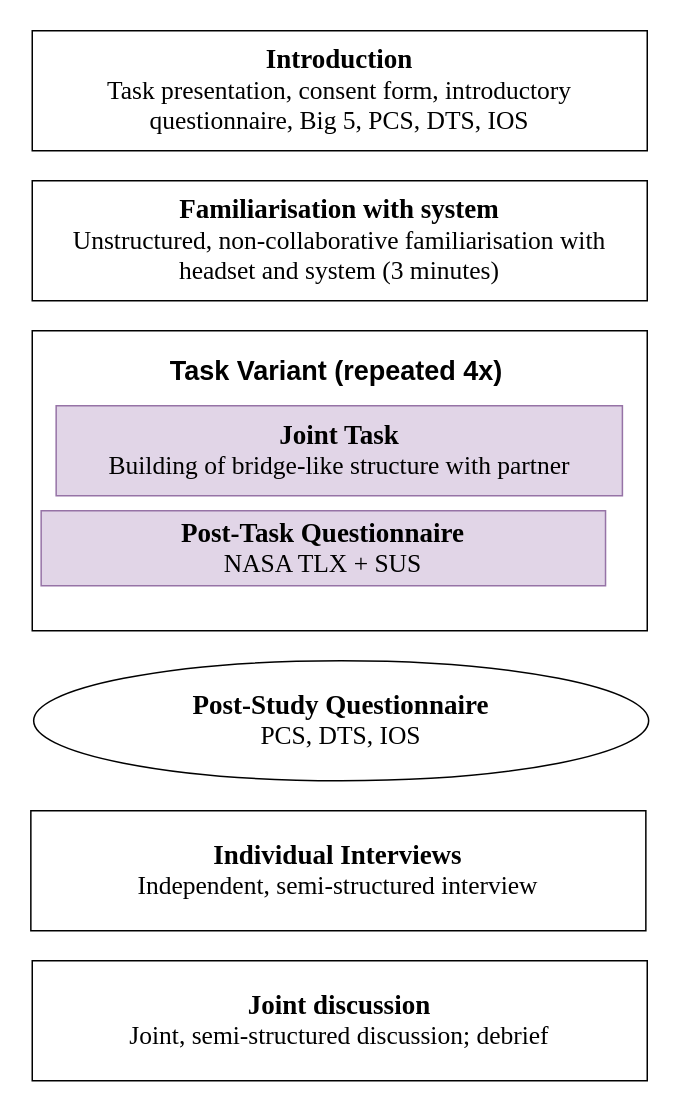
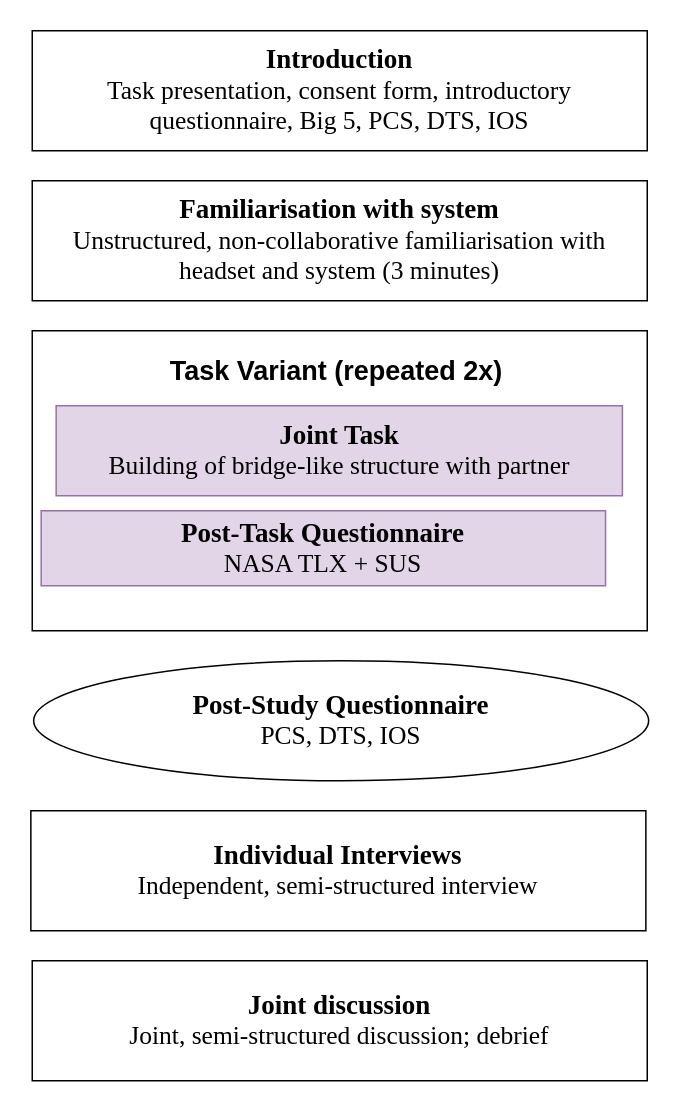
node "Task Variant (repeated 4x)": label "Task Variant (repeated 4x)" -> "Task Variant (repeated 2x)"
